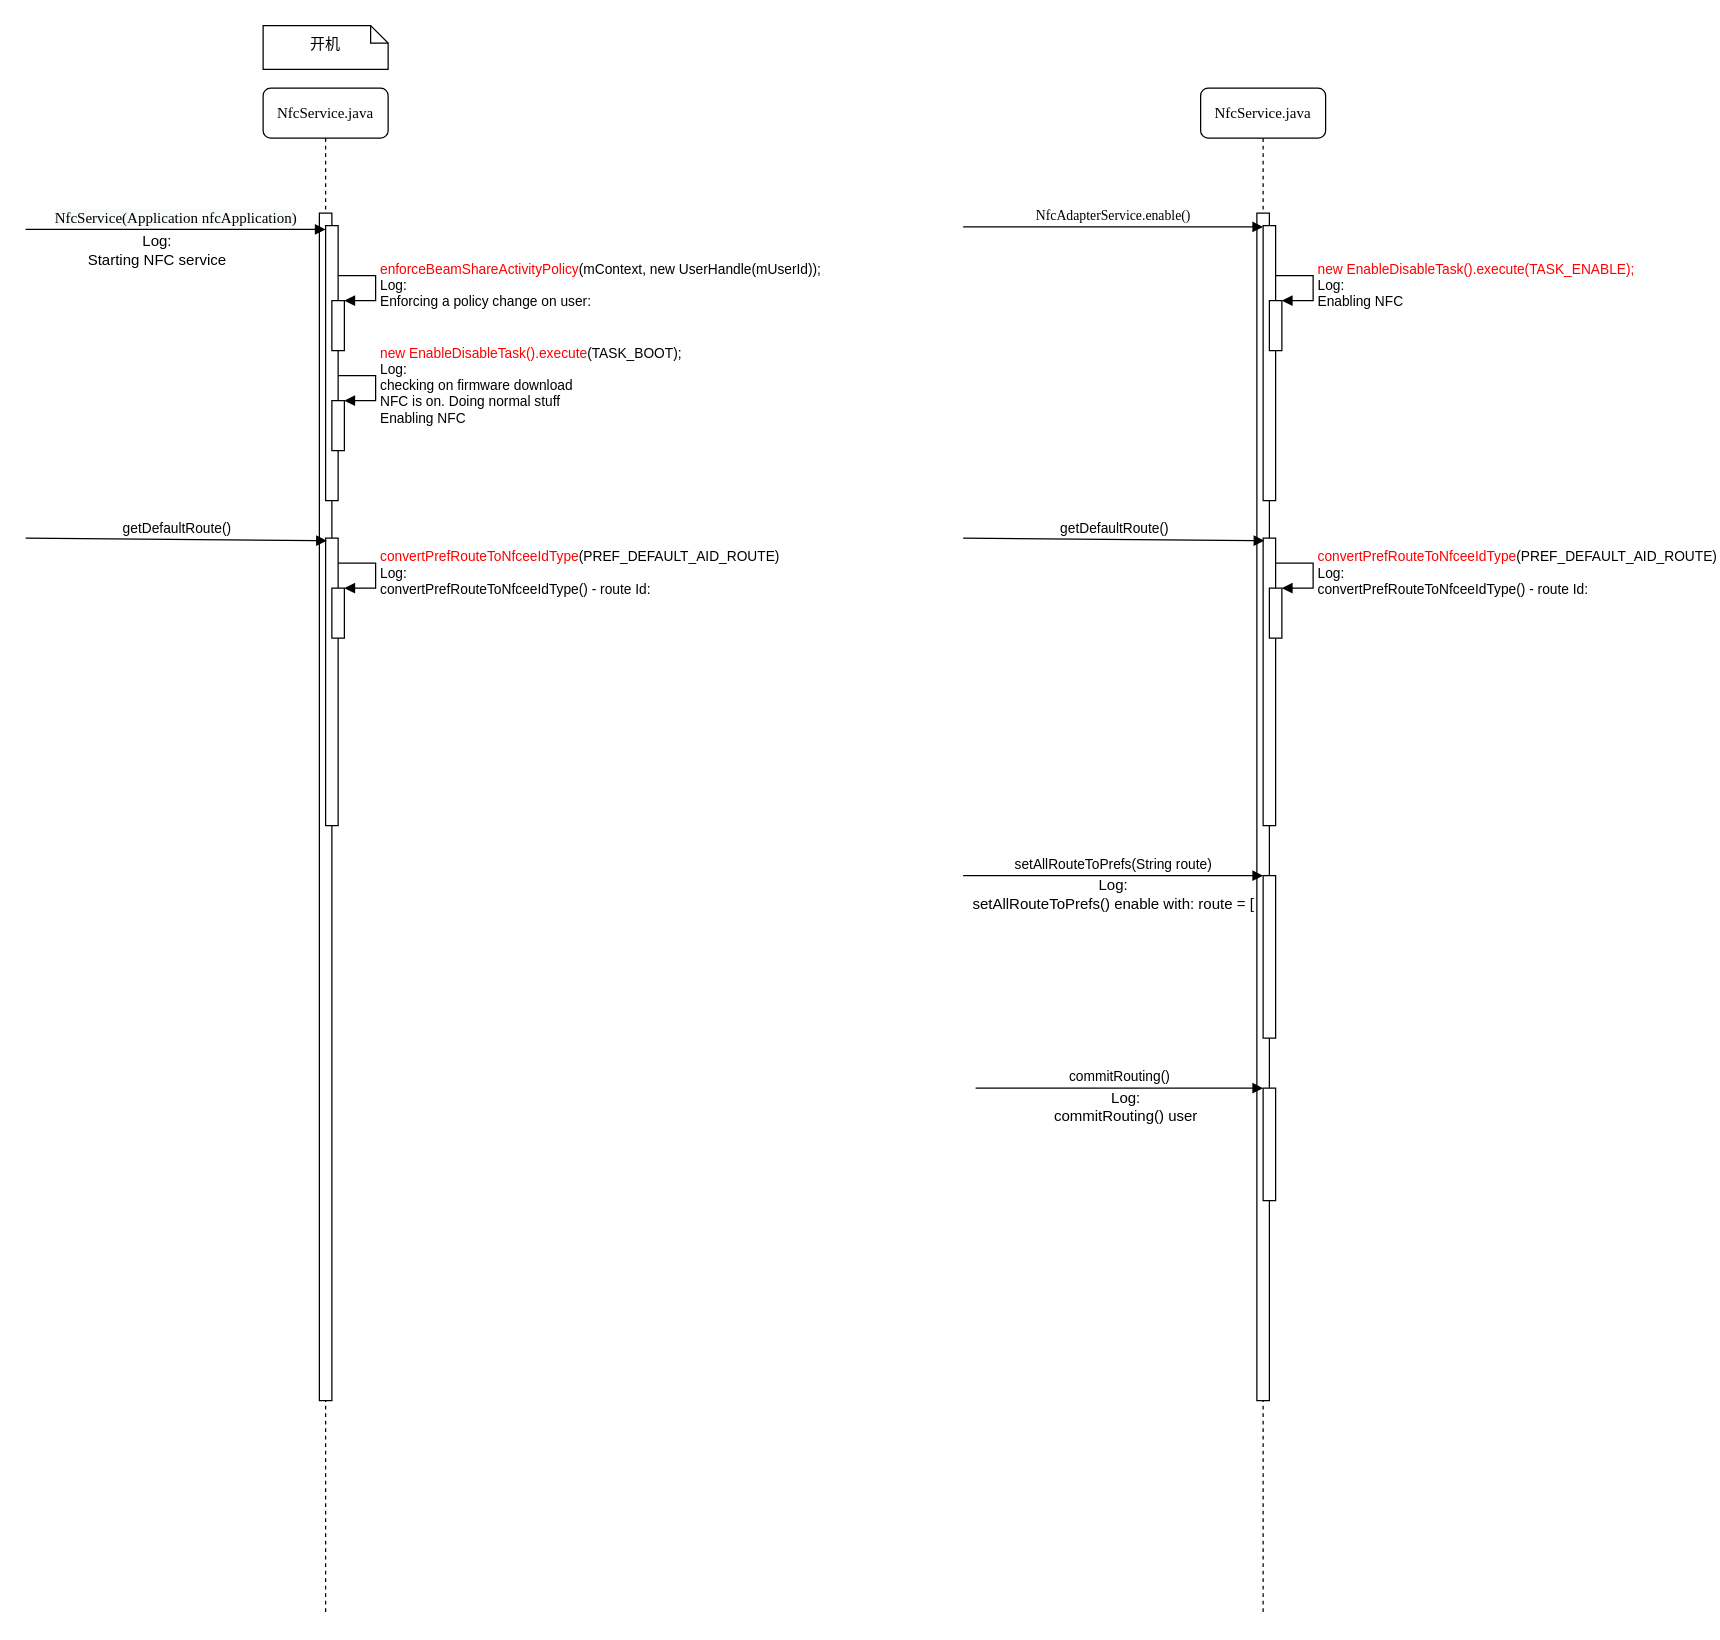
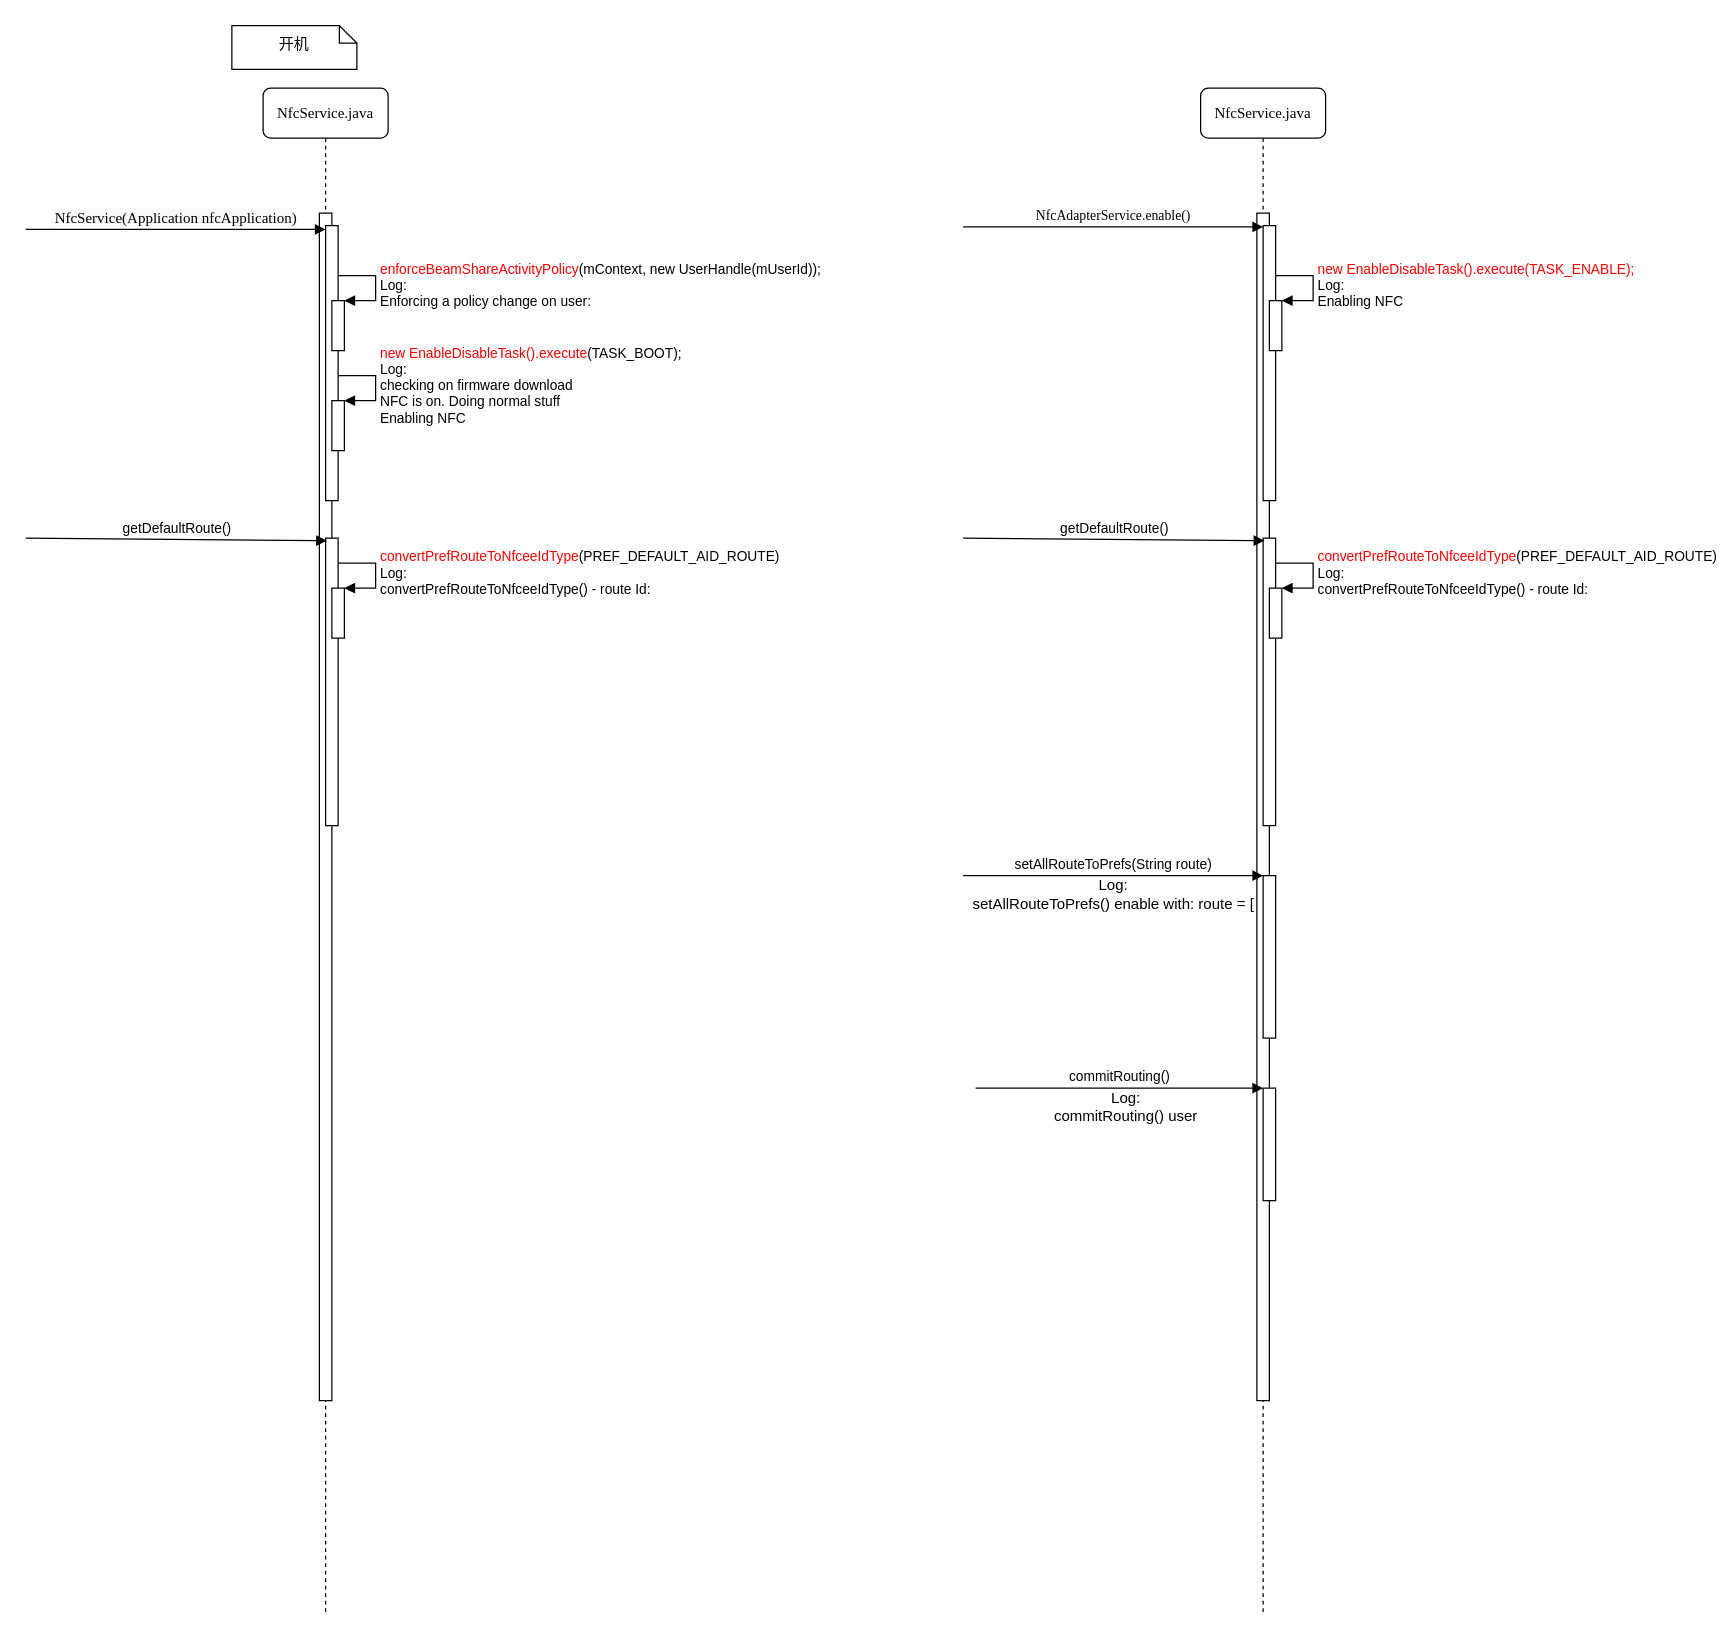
node "开机": moved (326, 48) -> (294, 48)
node "Log: Starting NFC service": removed
